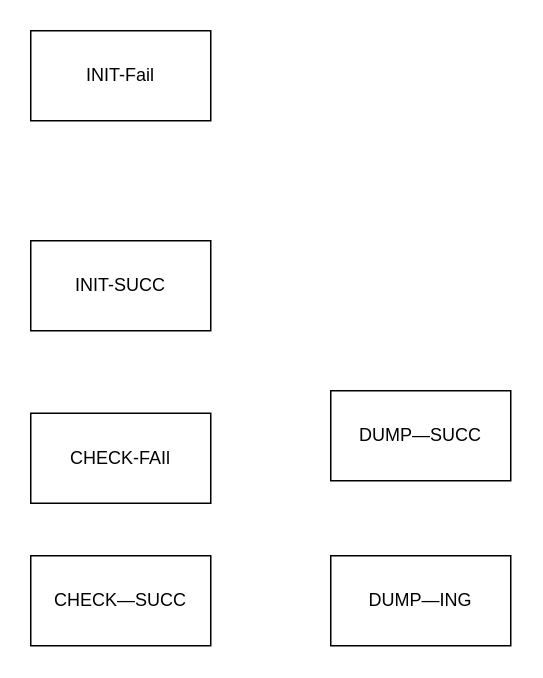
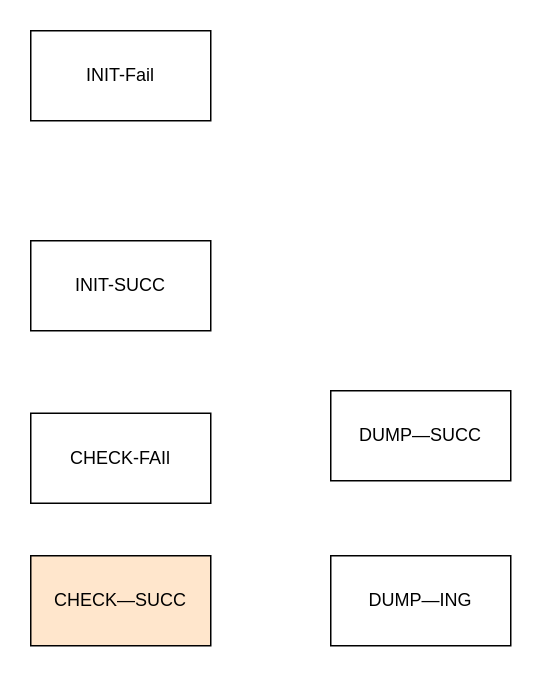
node "CHECK—SUCC": fillcolor #ffffff -> #ffe6cc
